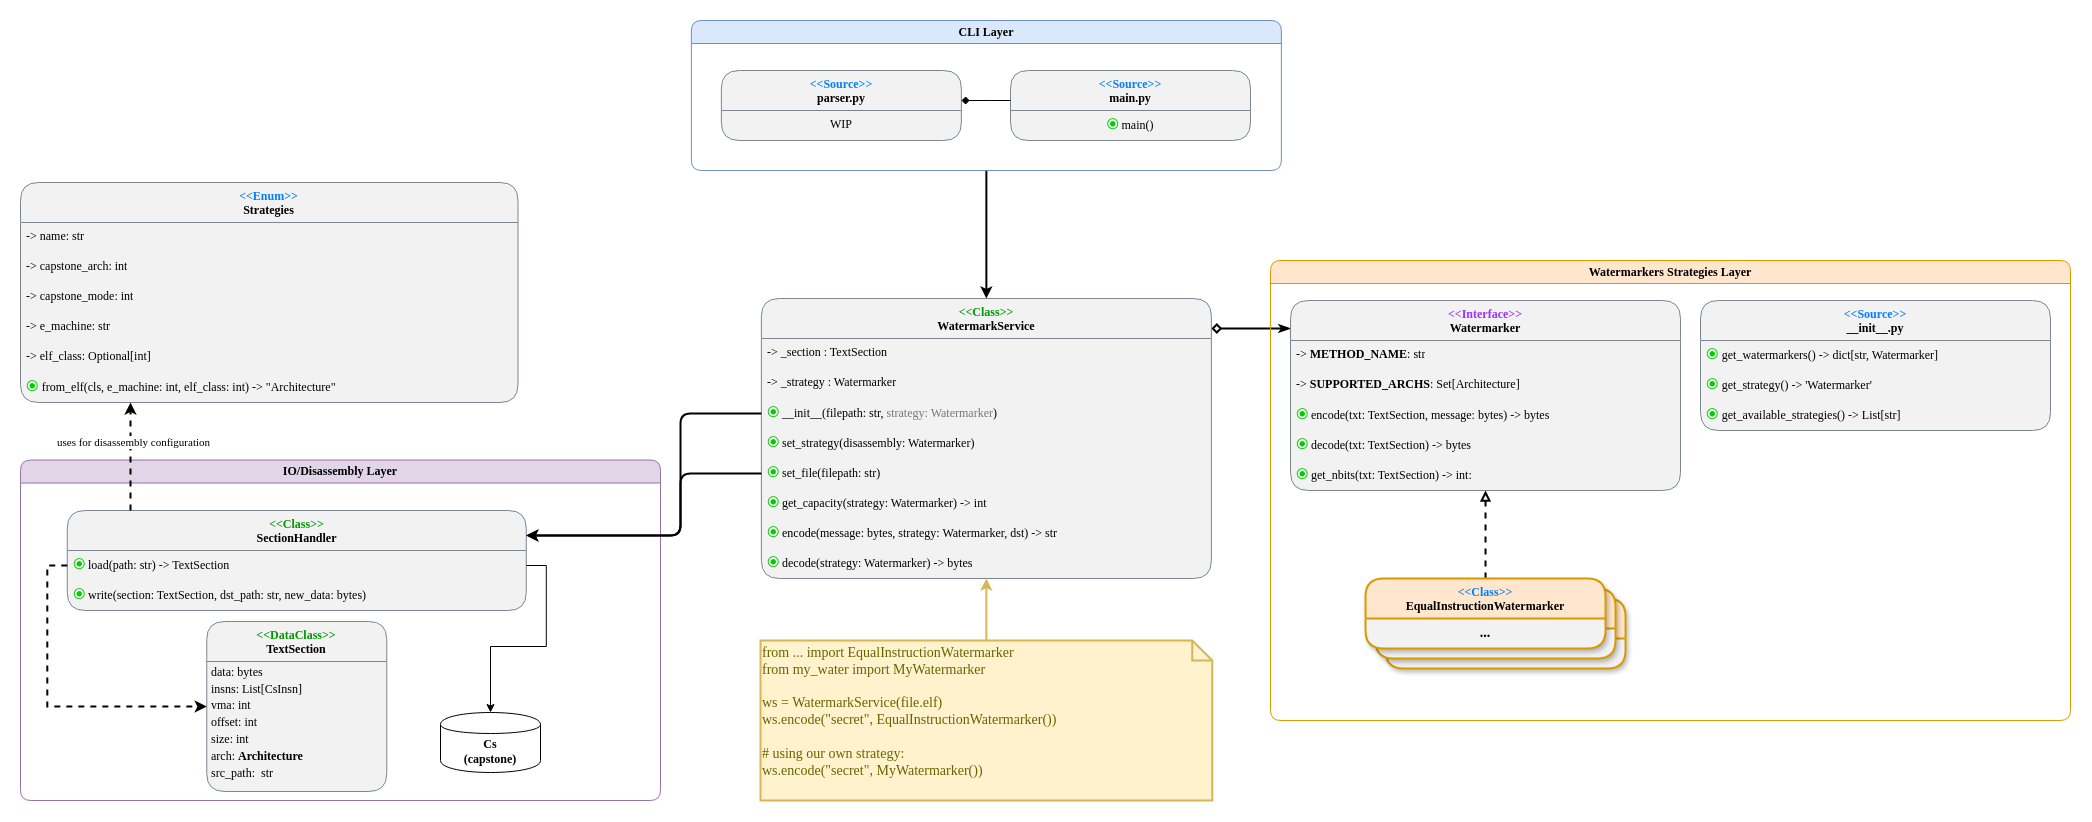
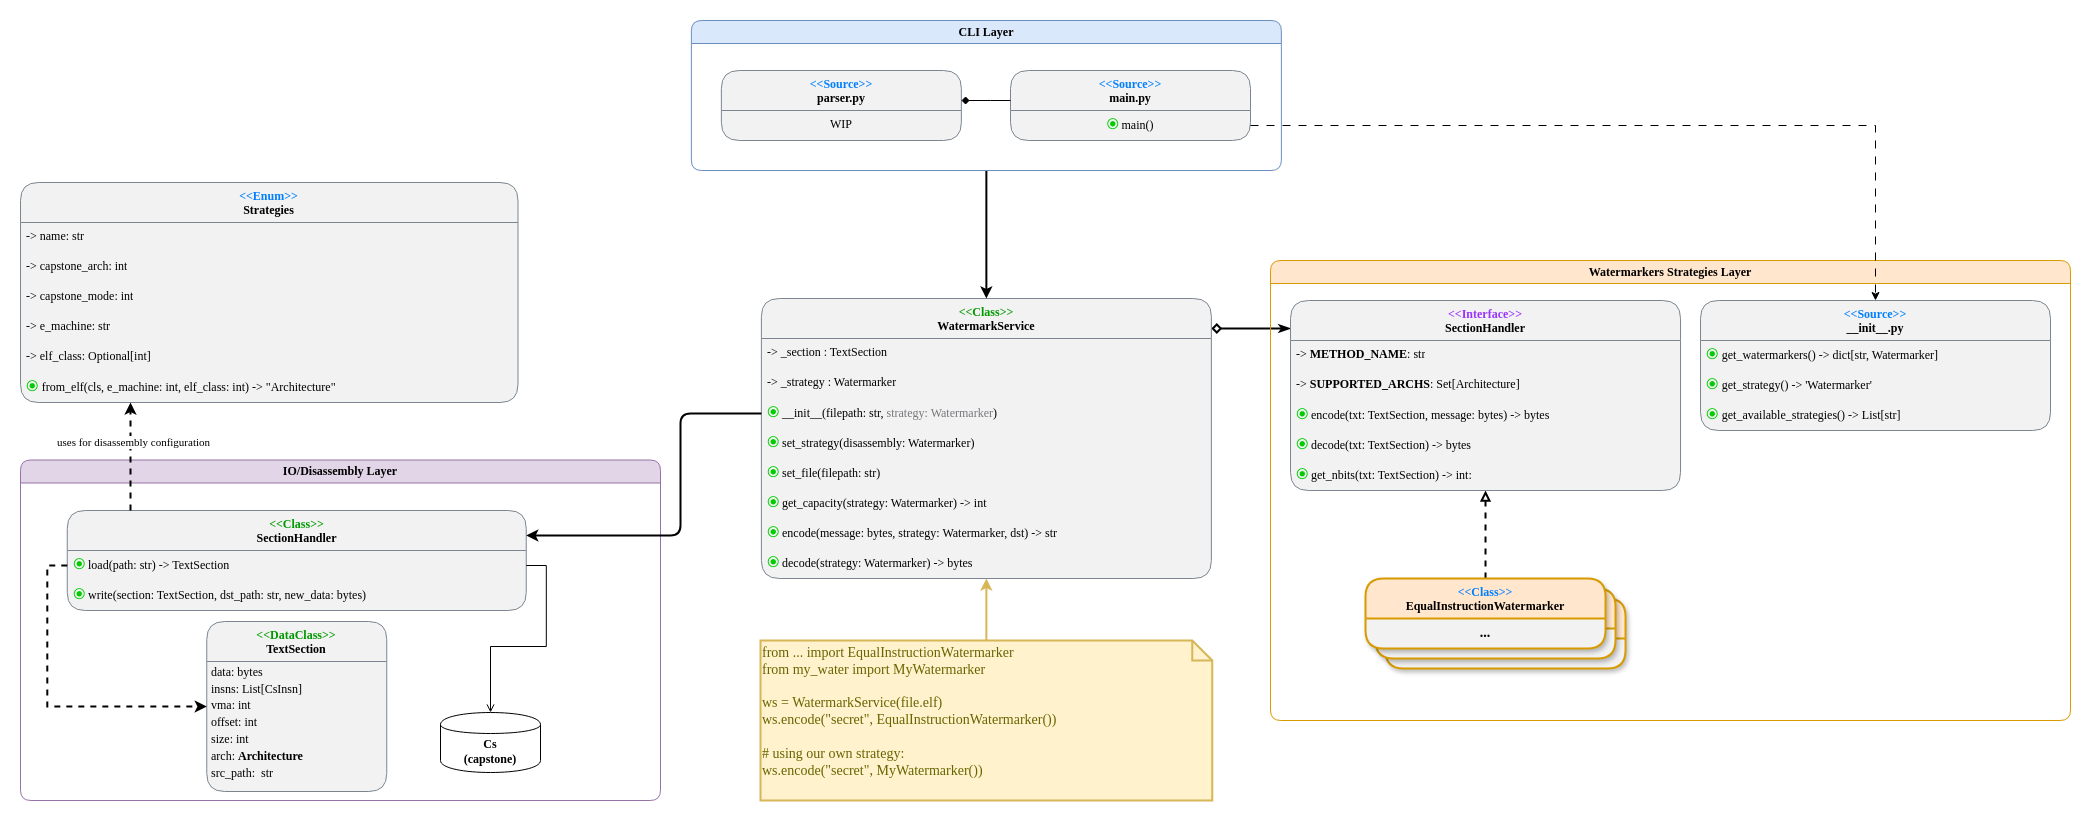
edge "⦿ main()" -> "<<Source>> __init__.py": added
node "<<Interface>> Watermarker": label "<<Interface>> Watermarker" -> "<<Interface>> SectionHandler"
edge "⦿ set_file(filepath: str)" -> "<<Class>> SectionHandler": removed
edge "⦿ load(path: str) -> TextSection" -> "Cs (capstone)": arrowhead classic -> open
